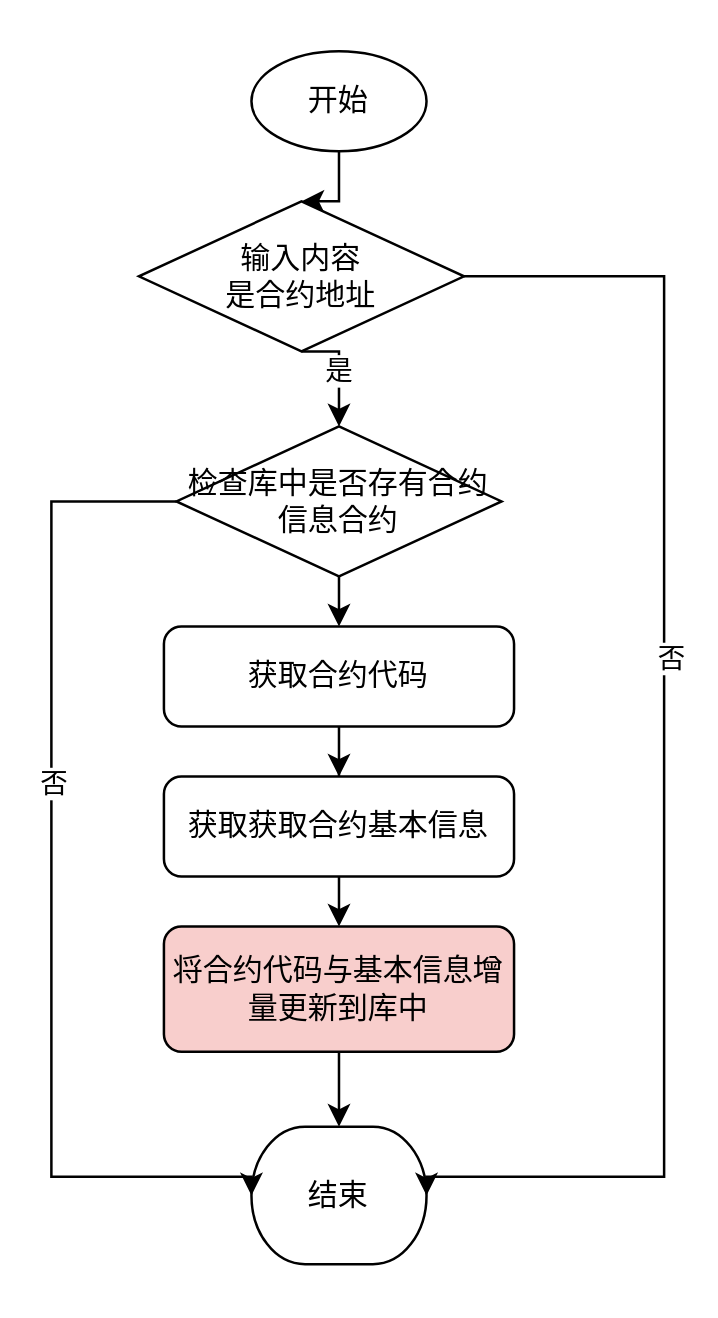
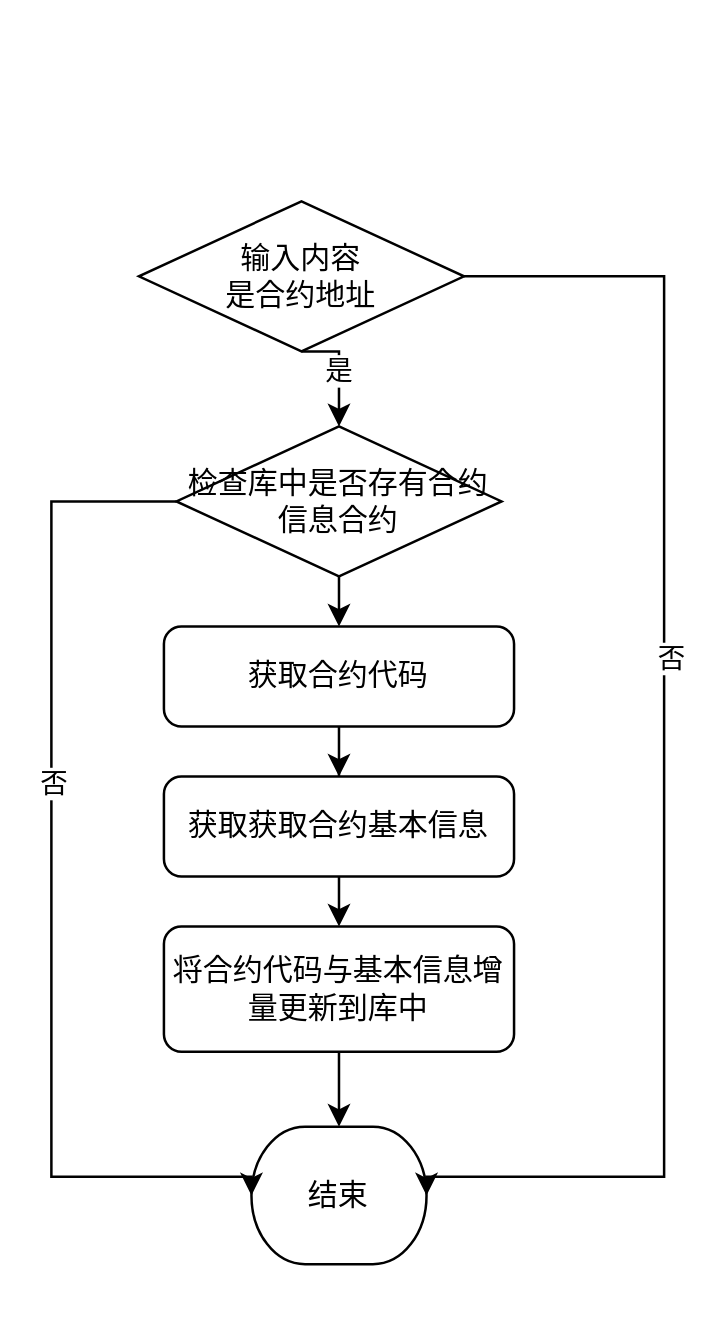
node "开始": removed
edge "开始" -> "输入内容 是合约地址": removed
node "将合约代码与基本信息增量更新到库中": fillcolor #f8cecc -> #ffffff
